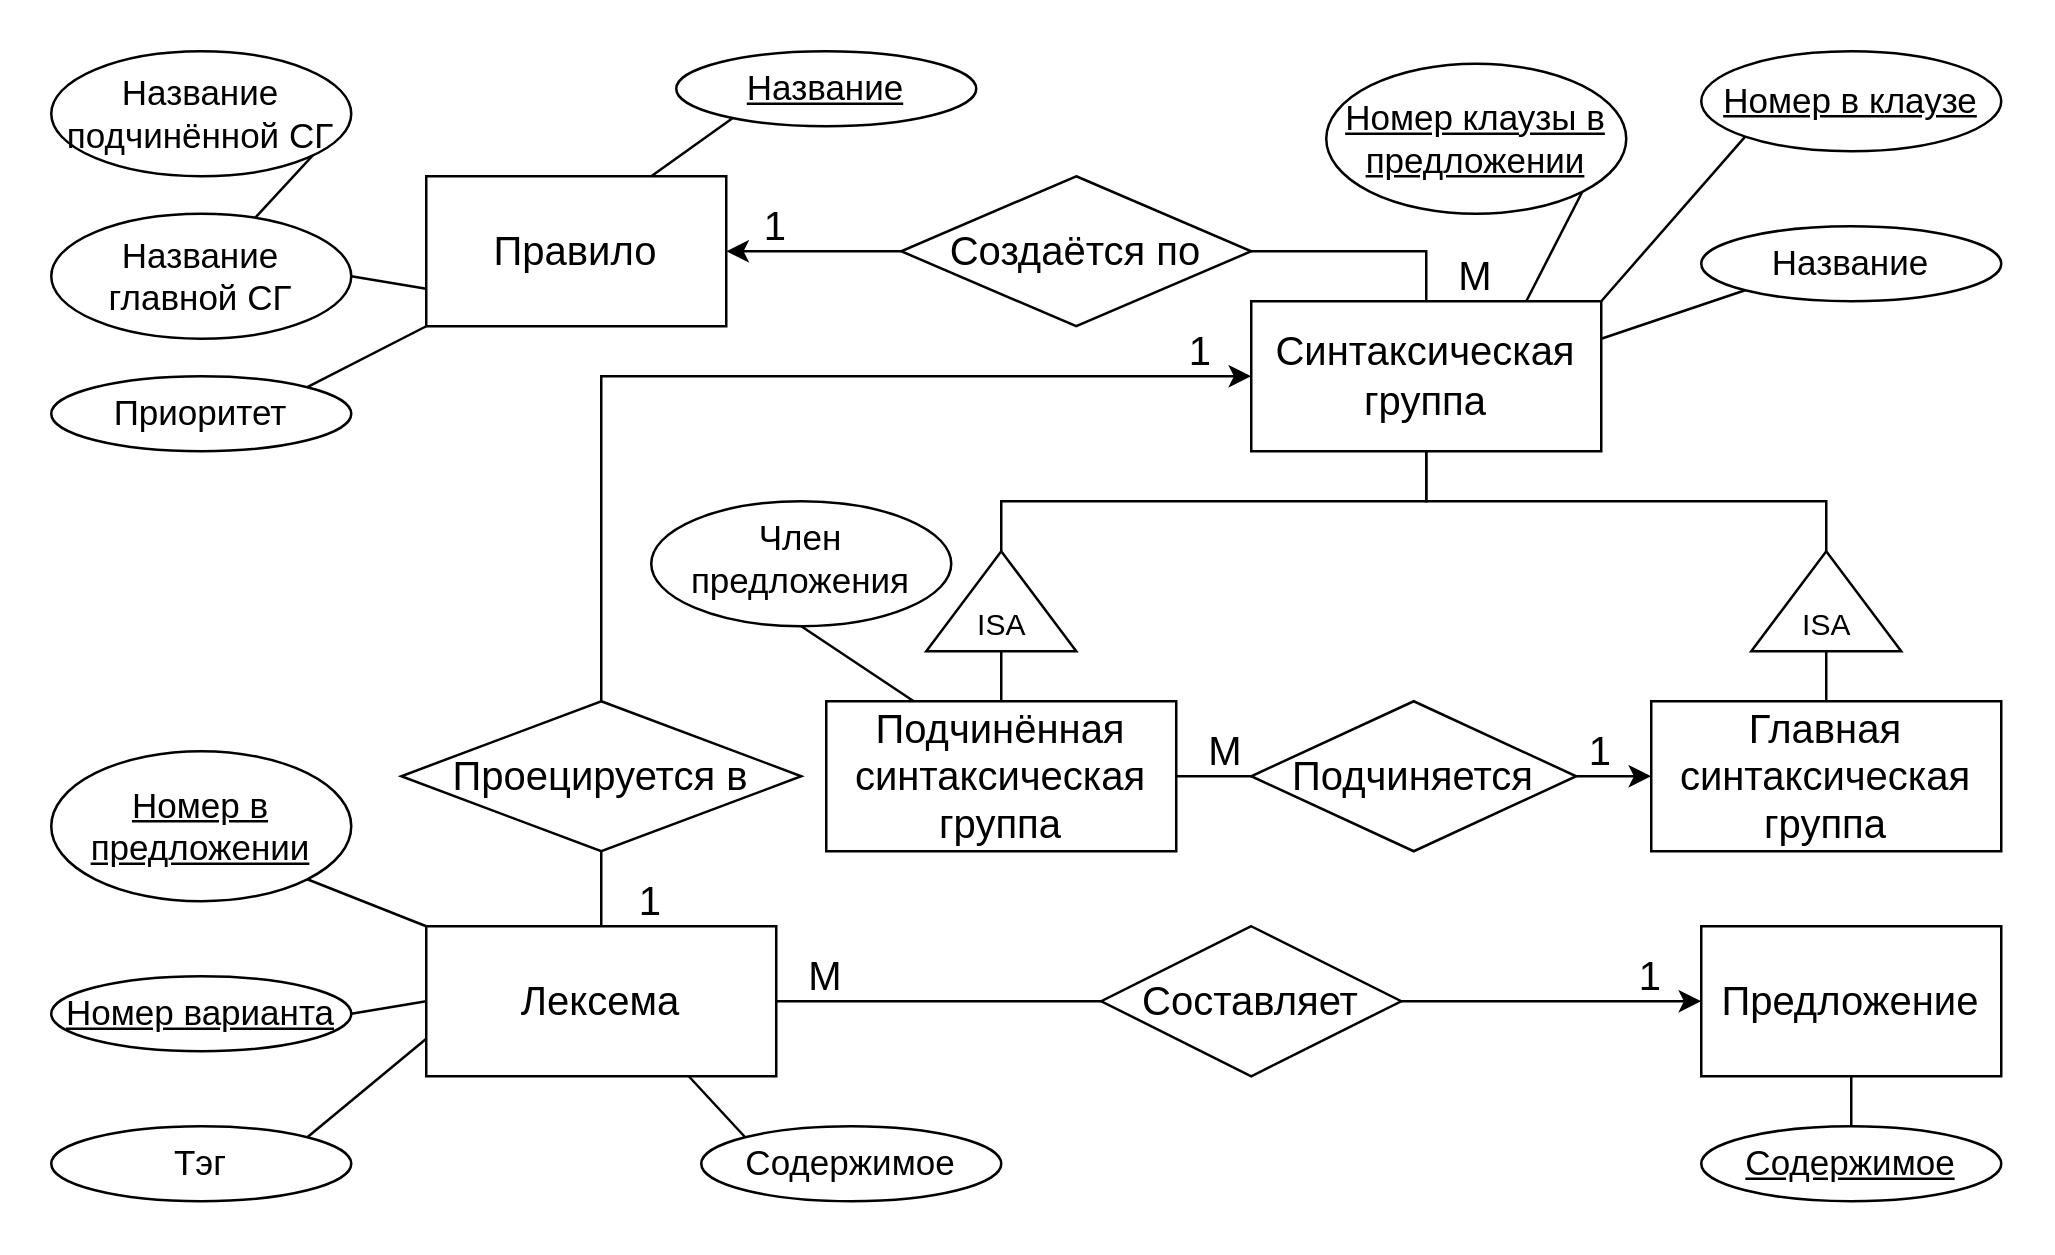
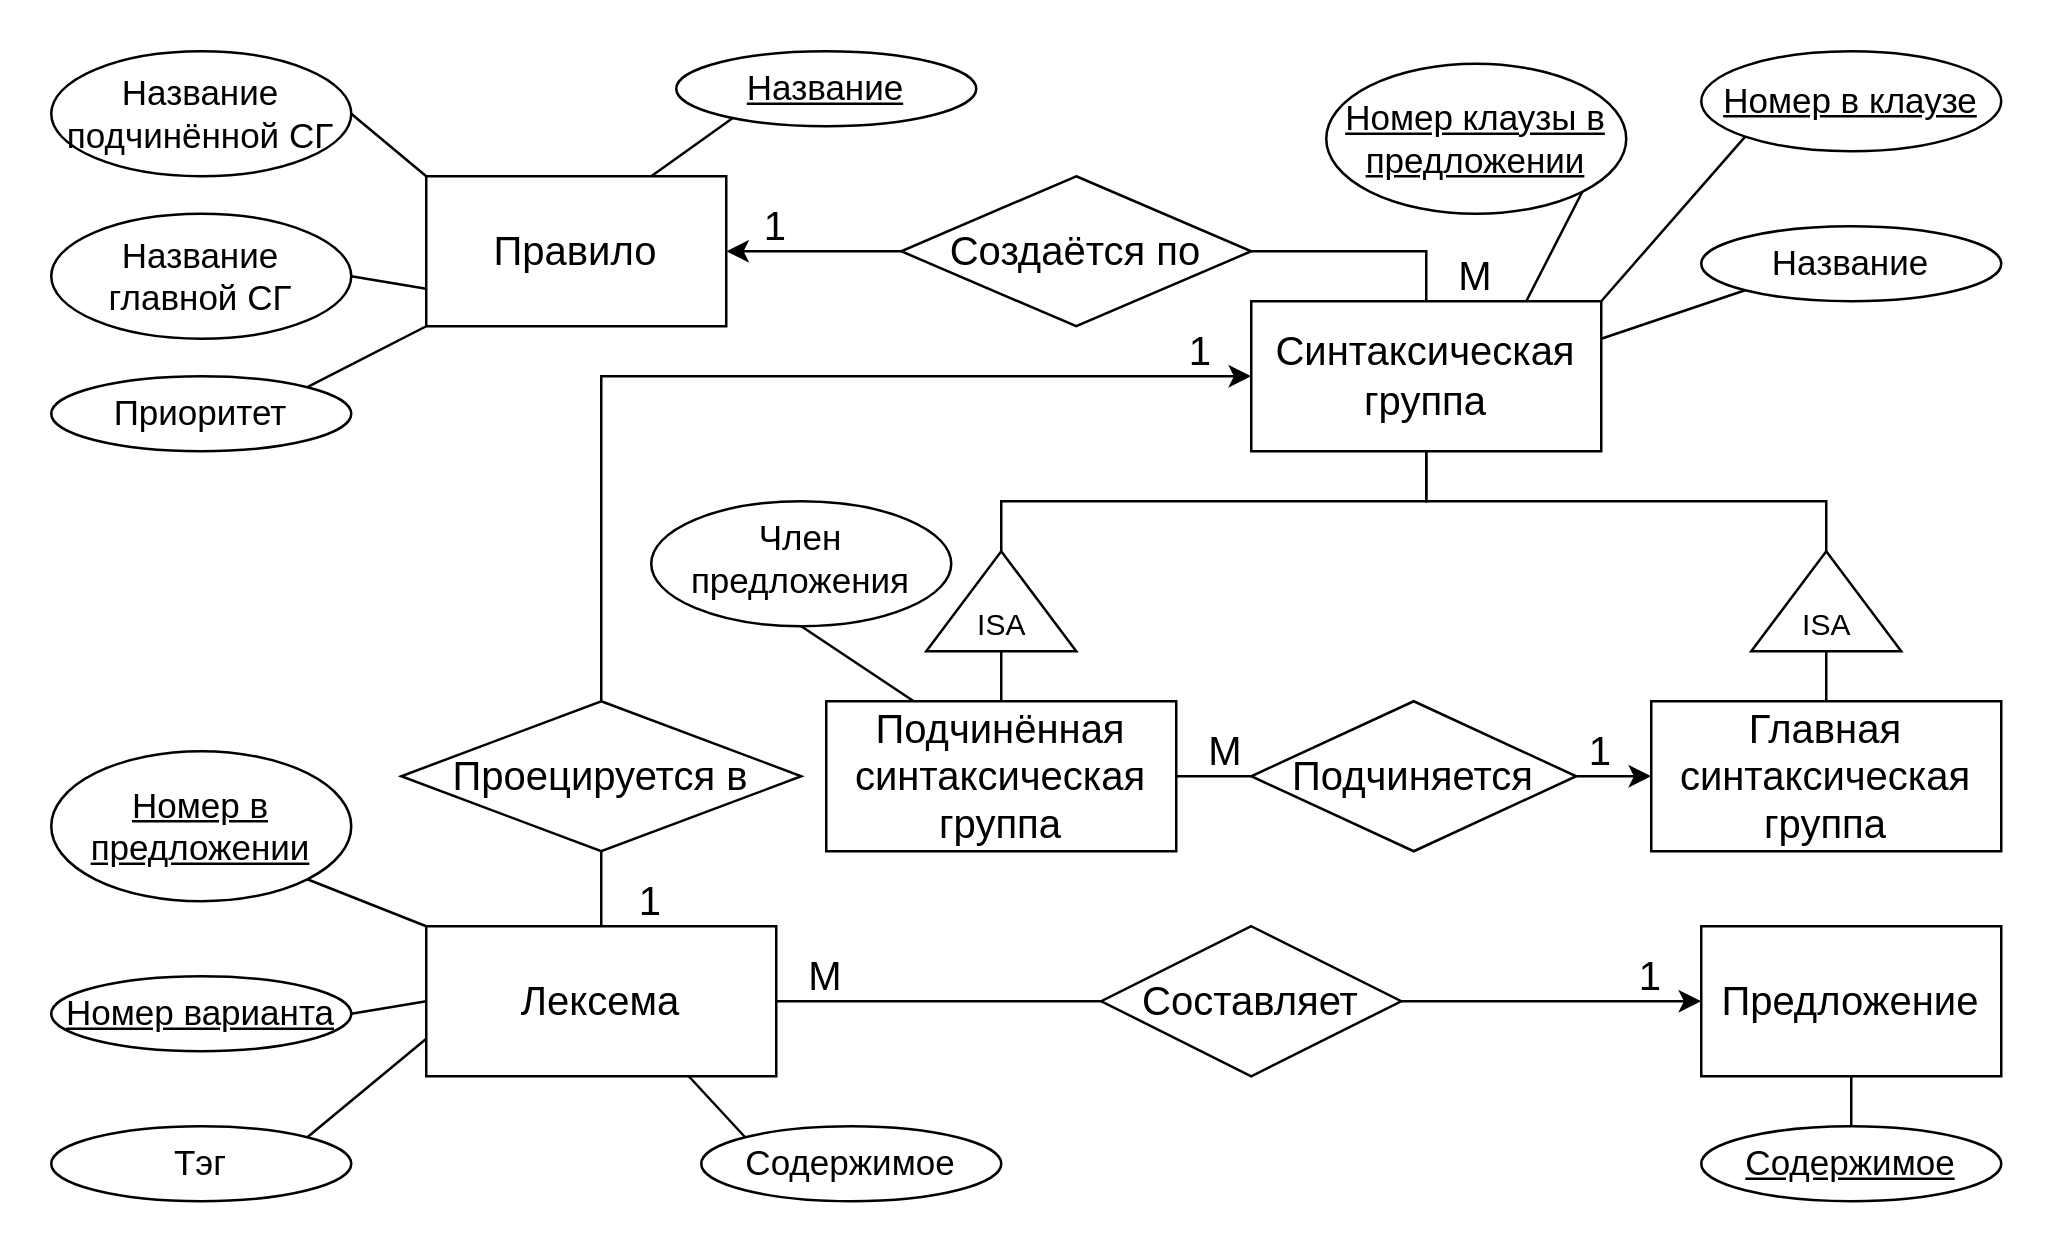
edge "Название подчинённой СГ" -- "Название главной СГ": now "Название подчинённой СГ" -- "Правило"
